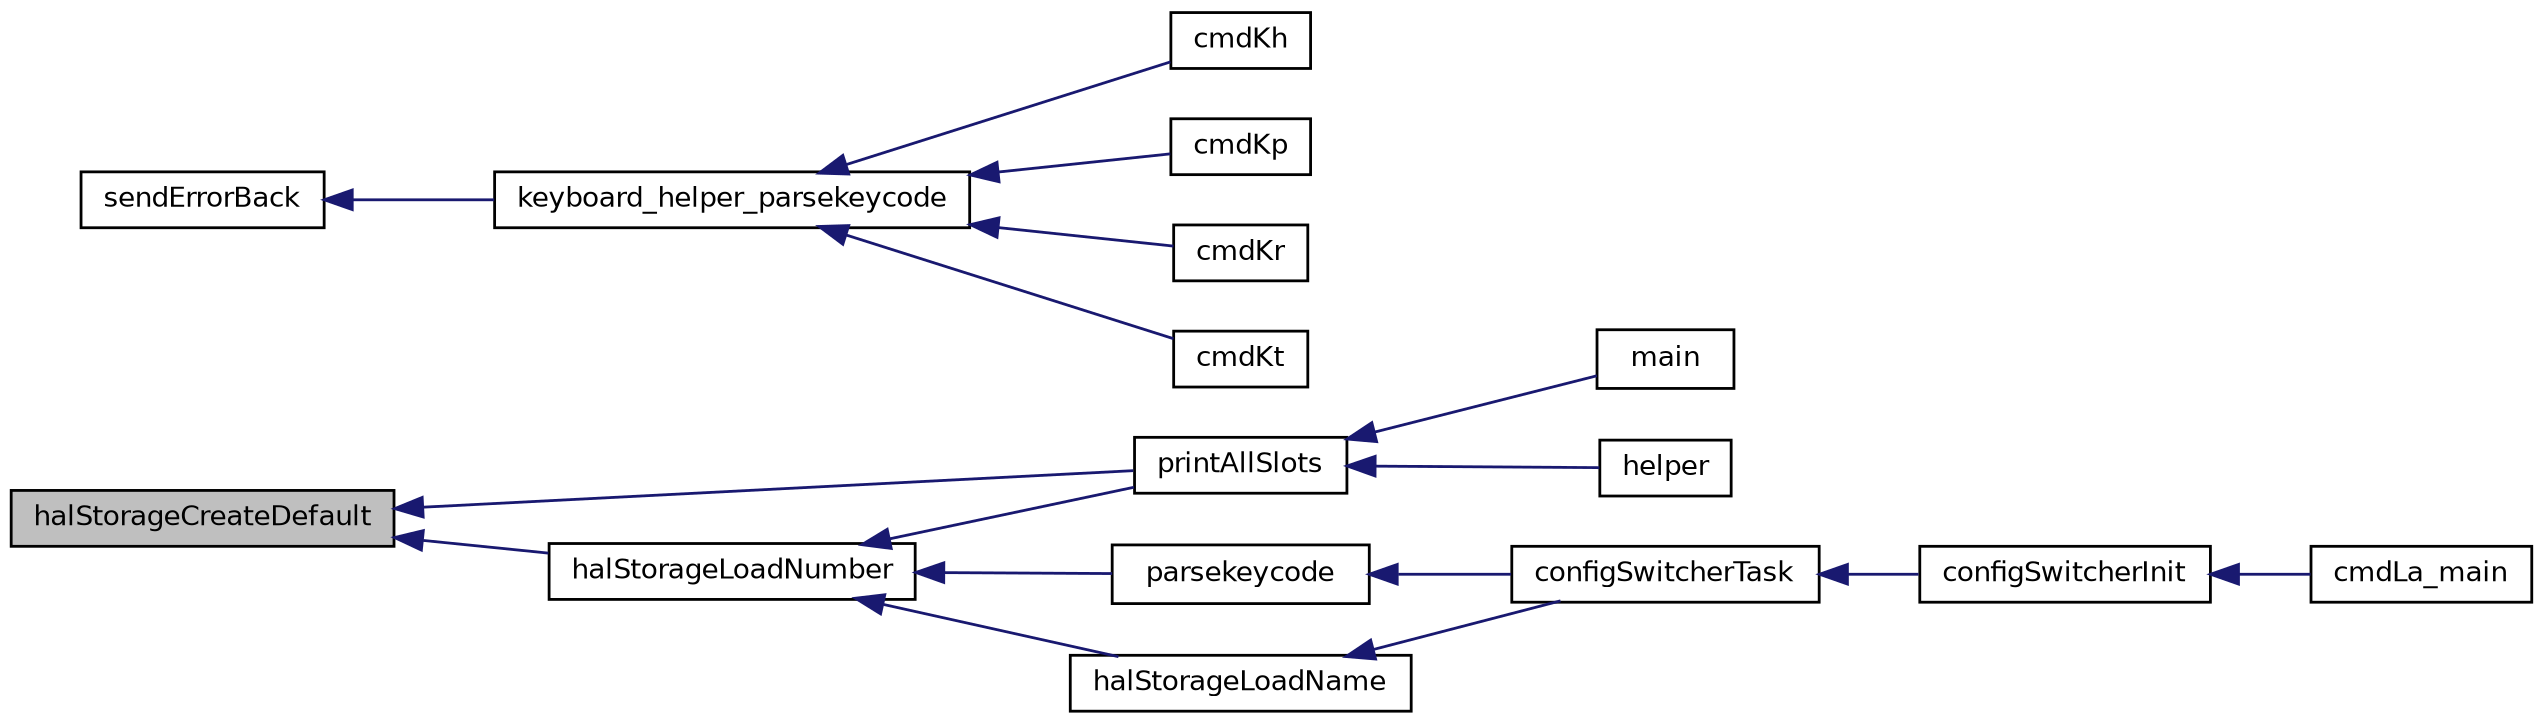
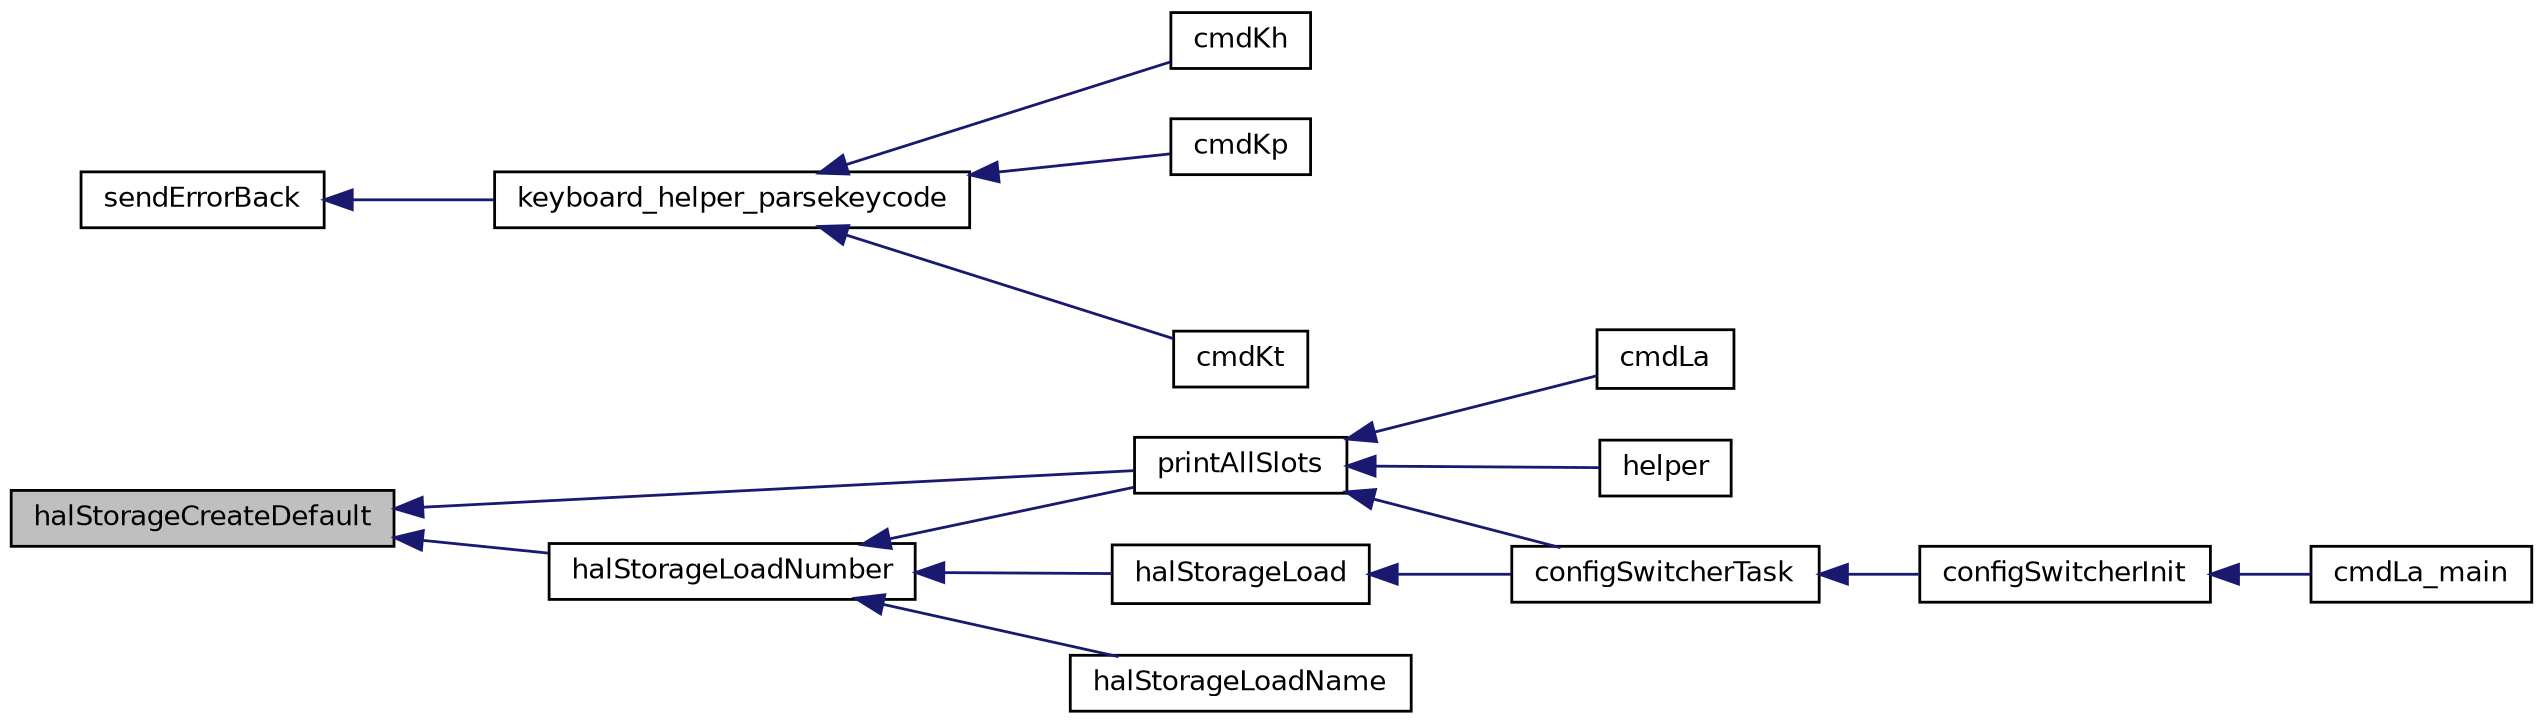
node "cmdKr": removed
node "main": label "main" -> "cmdLa"
node "parsekeycode": label "parsekeycode" -> "halStorageLoad"
edge "configSwitcherTask" -> "halStorageLoadName": now "configSwitcherTask" -> "printAllSlots"
